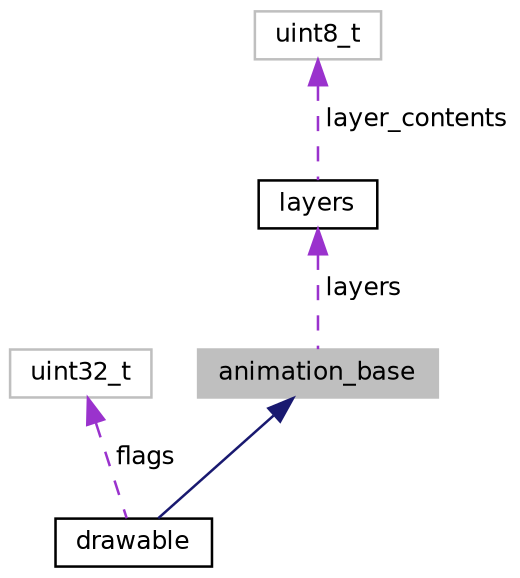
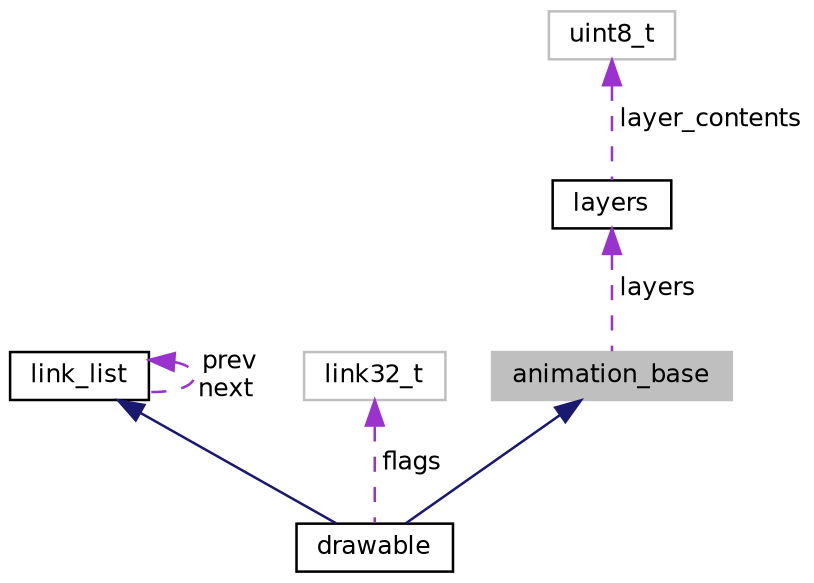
node "uint32_t": label "uint32_t" -> "link32_t"
node "link_list": added
